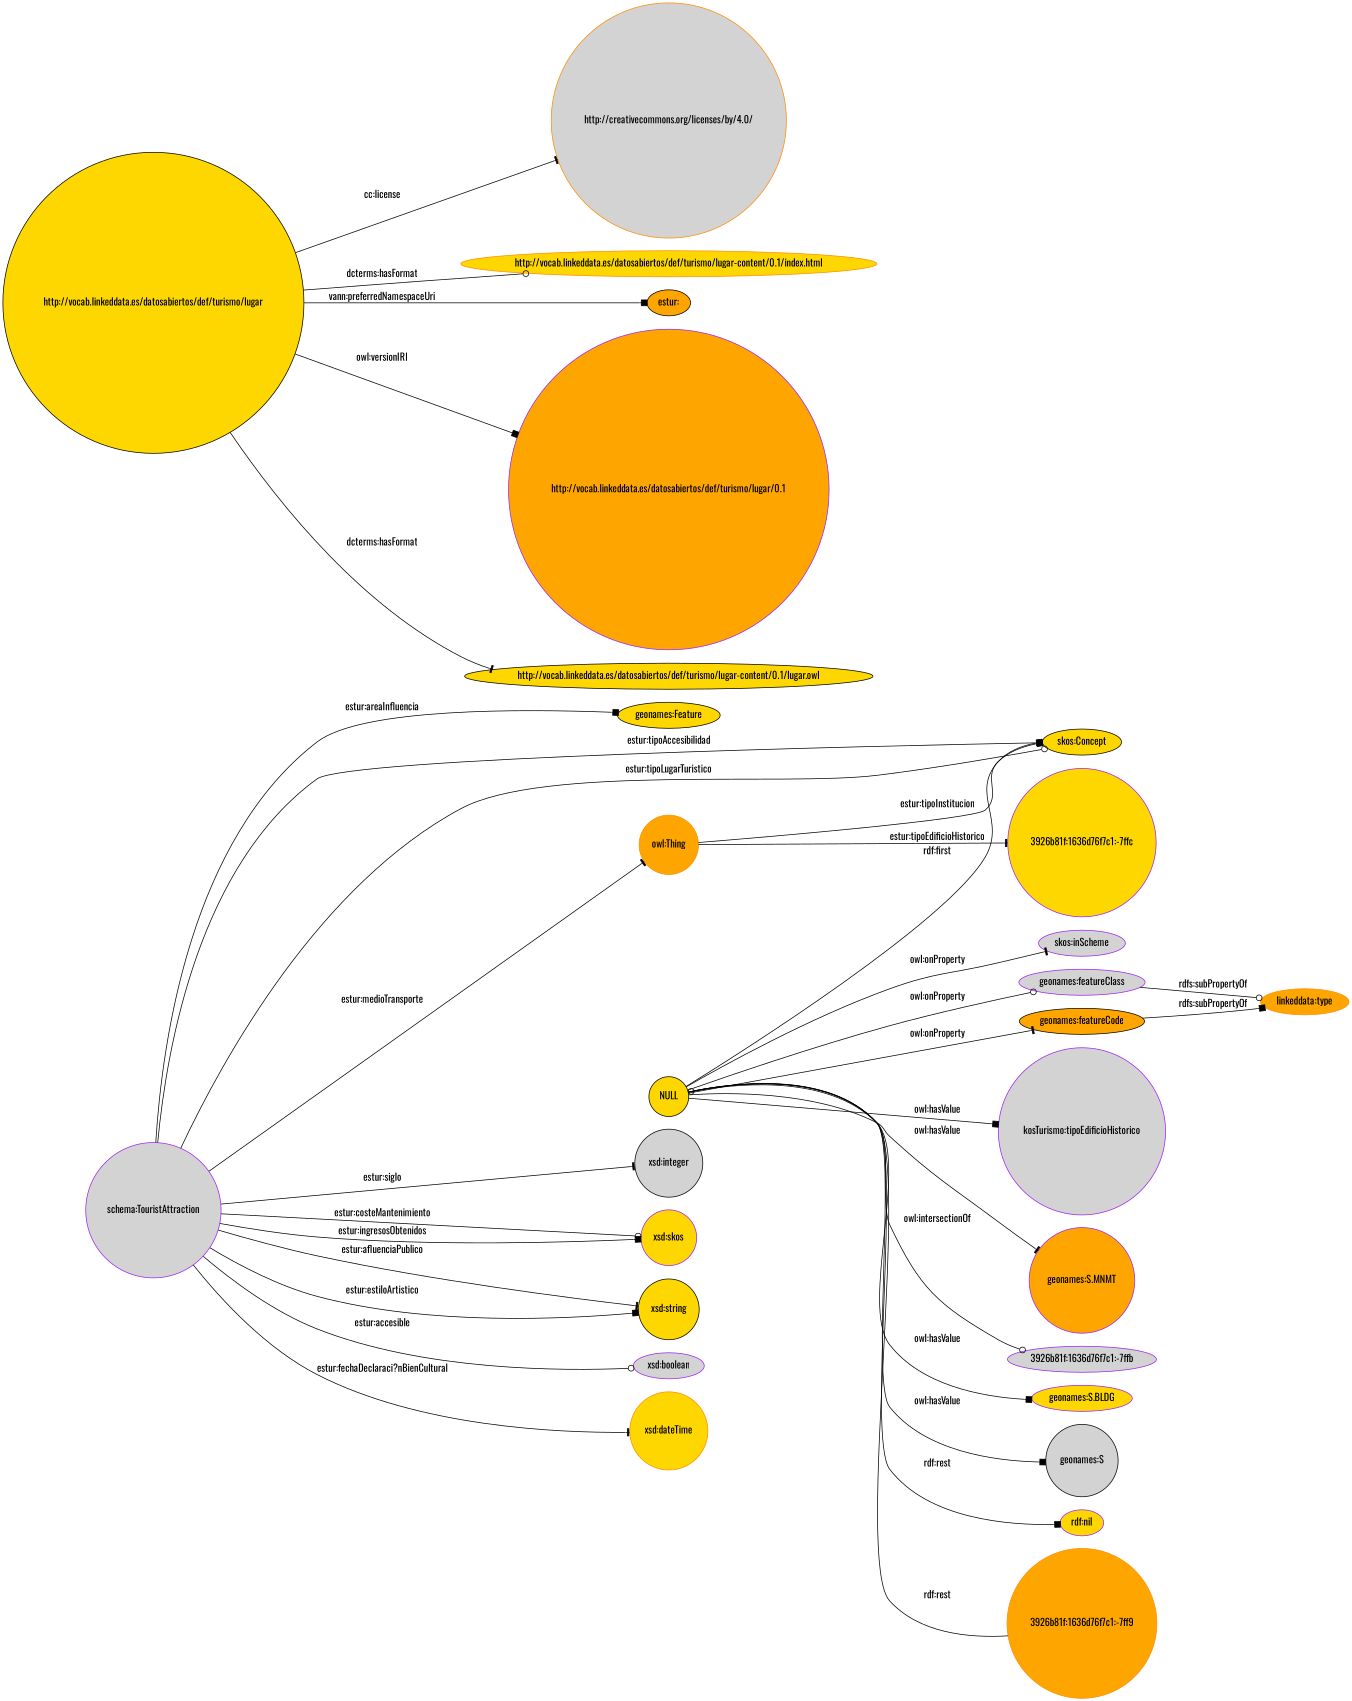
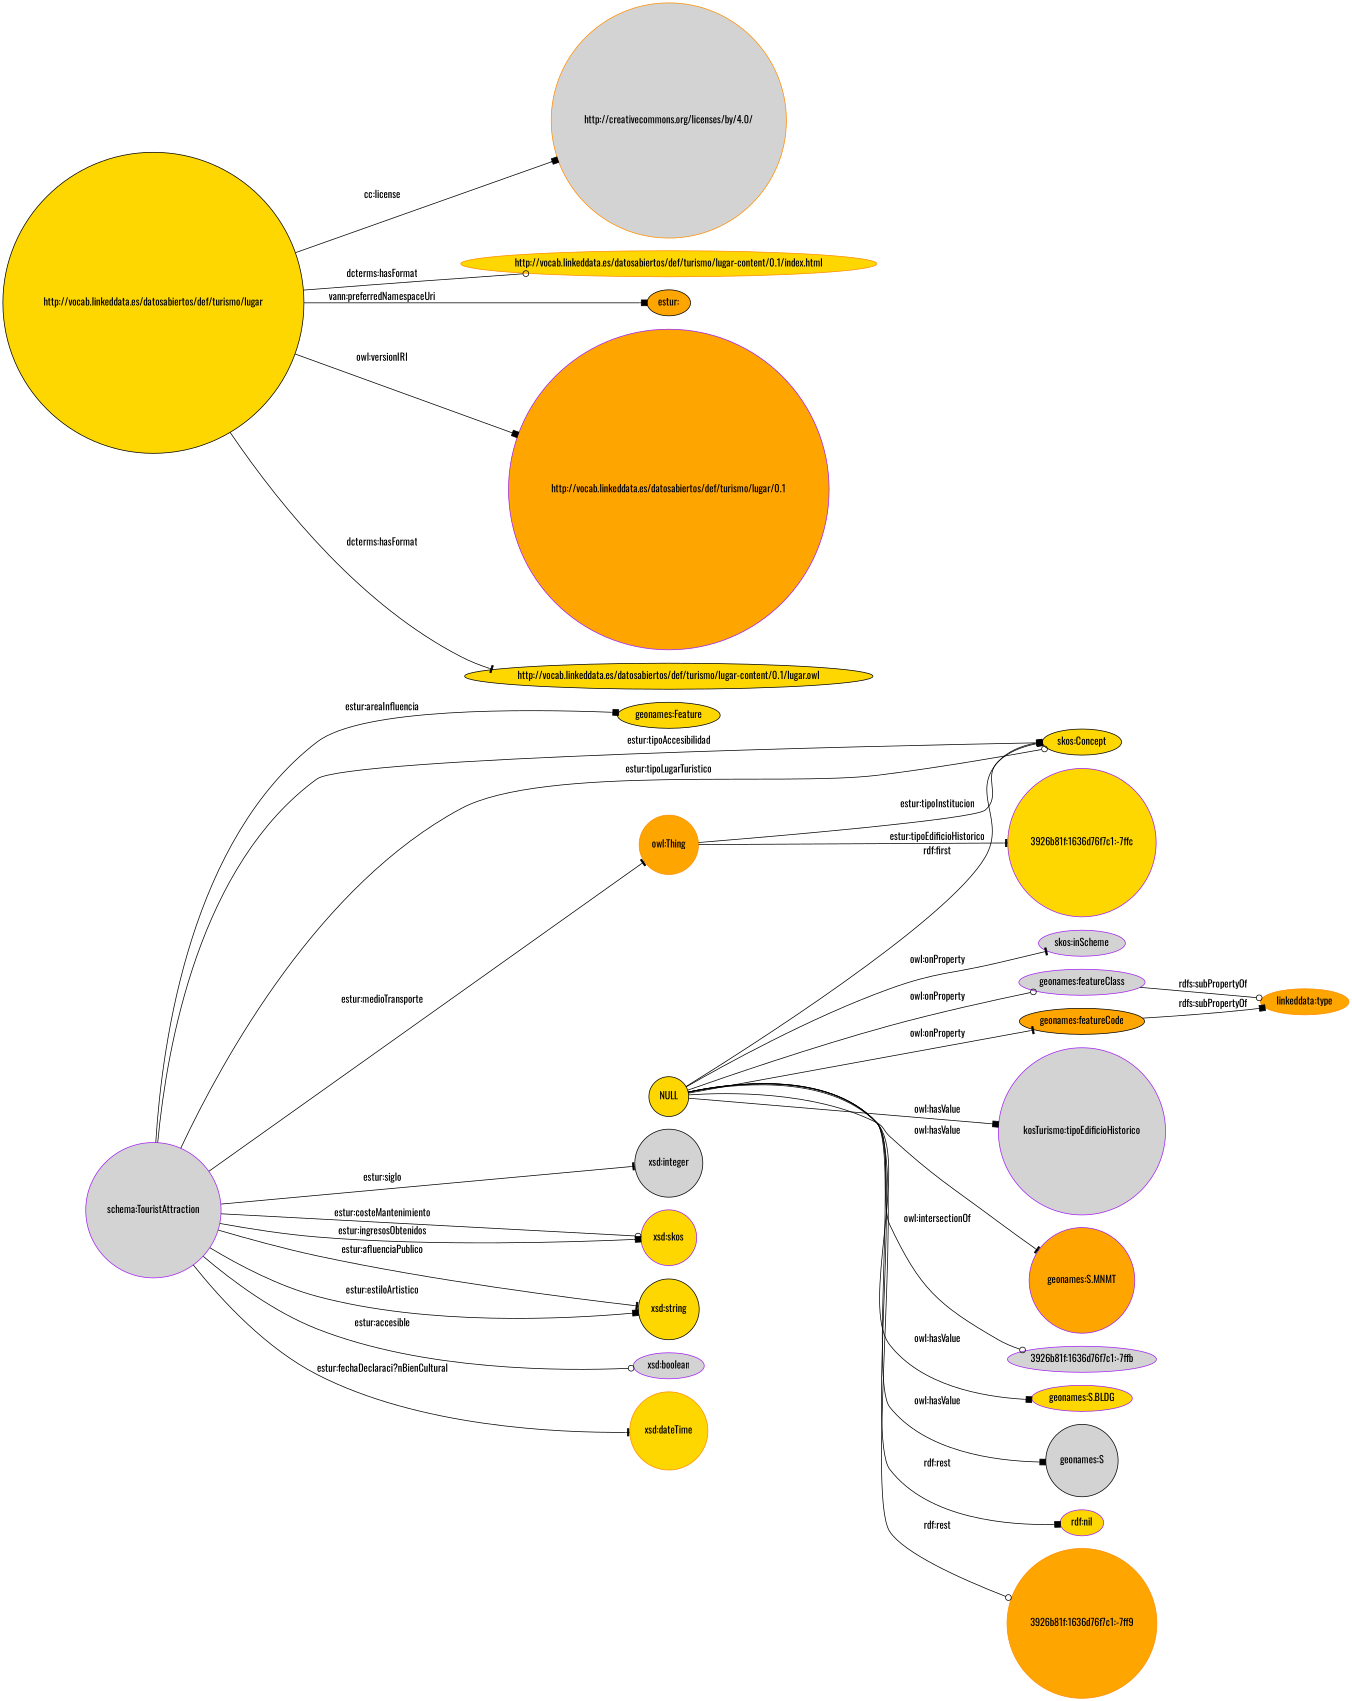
edge "http://vocab.linkeddata.es/datosabiertos/def/turismo/lugar" -> "http://creativecommons.org/licenses/by/4.0/": arrowhead tee -> box
edge "3926b81f:1636d76f7c1:-7ff9" -> "NULL": reversed
